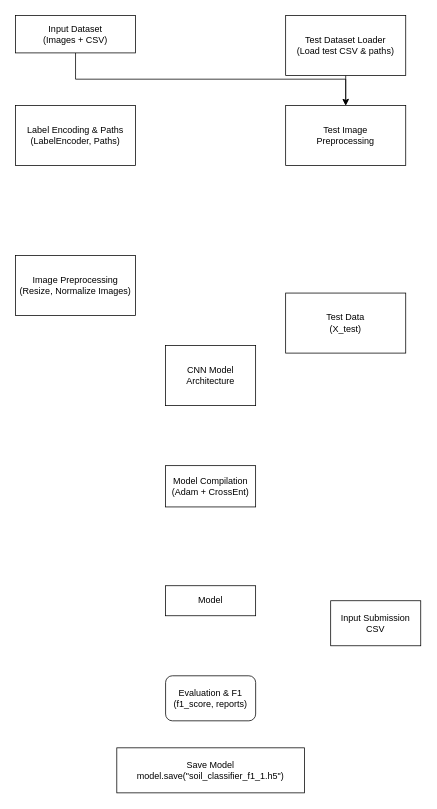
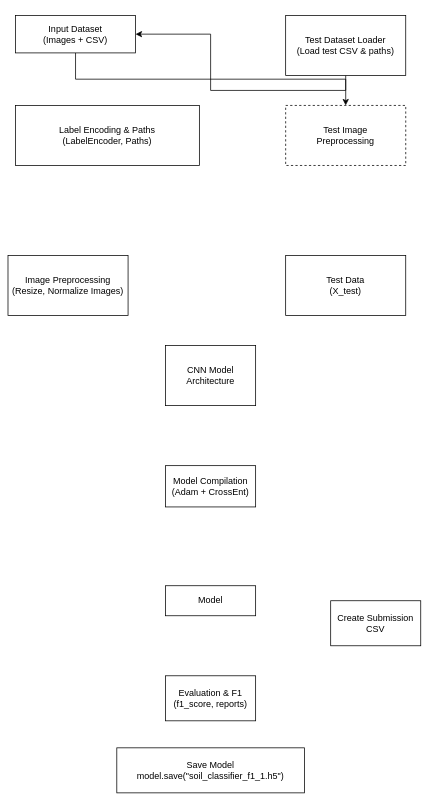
edge "Test Dataset Loader (Load test CSV & paths)" -> "Test Image Preprocessing": now "Test Dataset Loader (Load test CSV & paths)" -> "Input Dataset (Images + CSV)"
node "Label Encoding & Paths (LabelEncoder, Paths)": size 120x60 -> 184x60
node "Test Image Preprocessing": style solid -> dashed
node "Image Preprocessing (Resize, Normalize Images)": moved (75, 285) -> (68, 285)
node "Test Data (X_test)": moved (345, 323) -> (345, 285)
node "Input Submission CSV": label "Input Submission CSV" -> "Create Submission CSV"
node "Evaluation & F1 (f1_score, reports)": shape rounded rectangle -> rectangle
